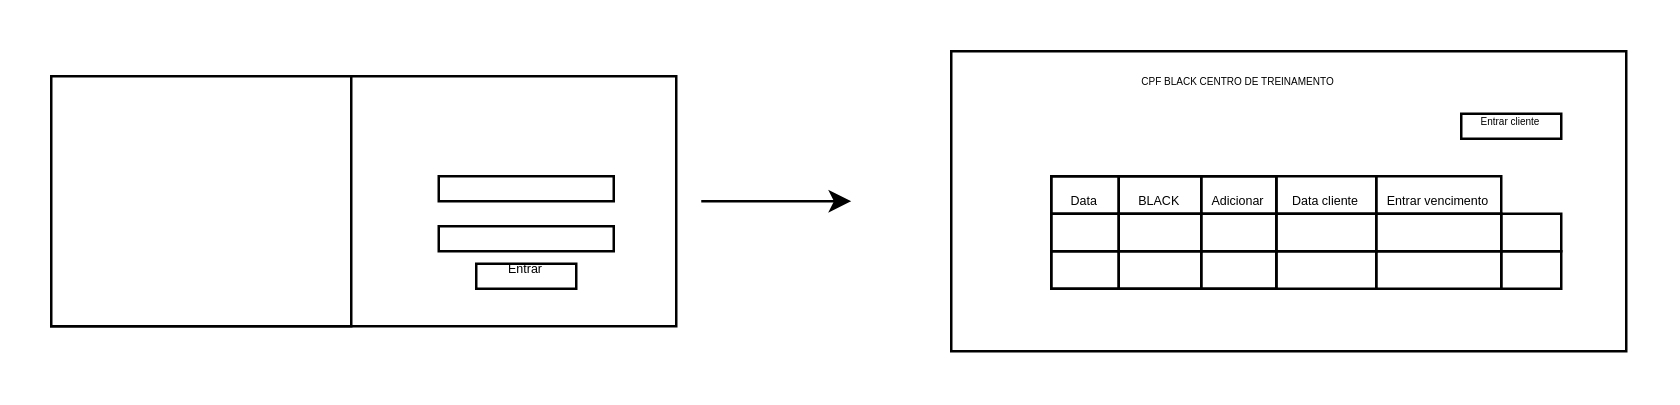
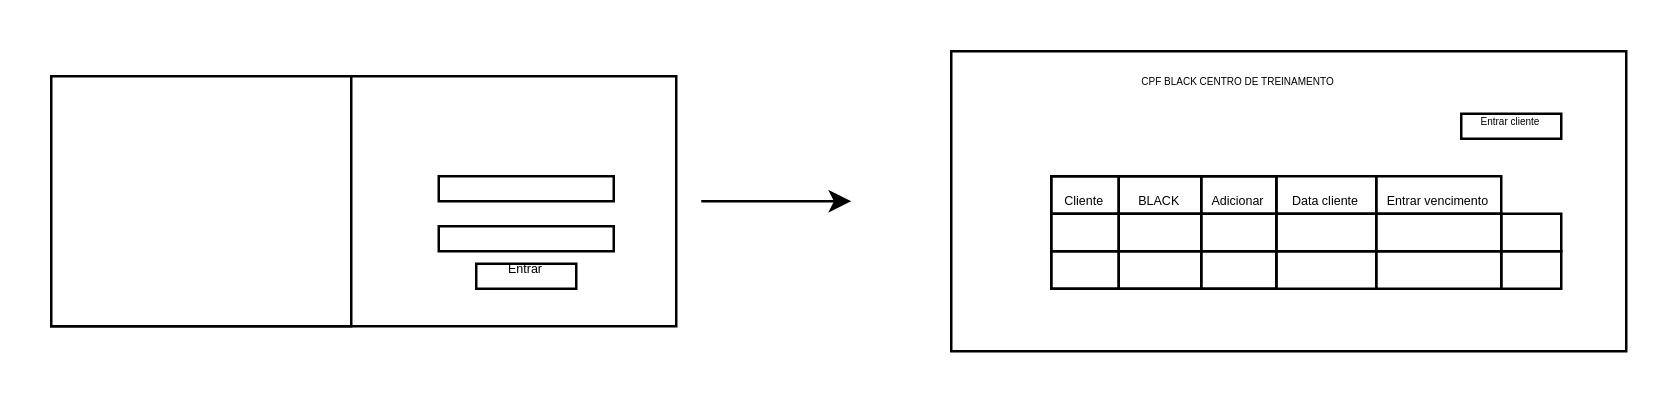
node "Data": label "Data" -> "Cliente"
